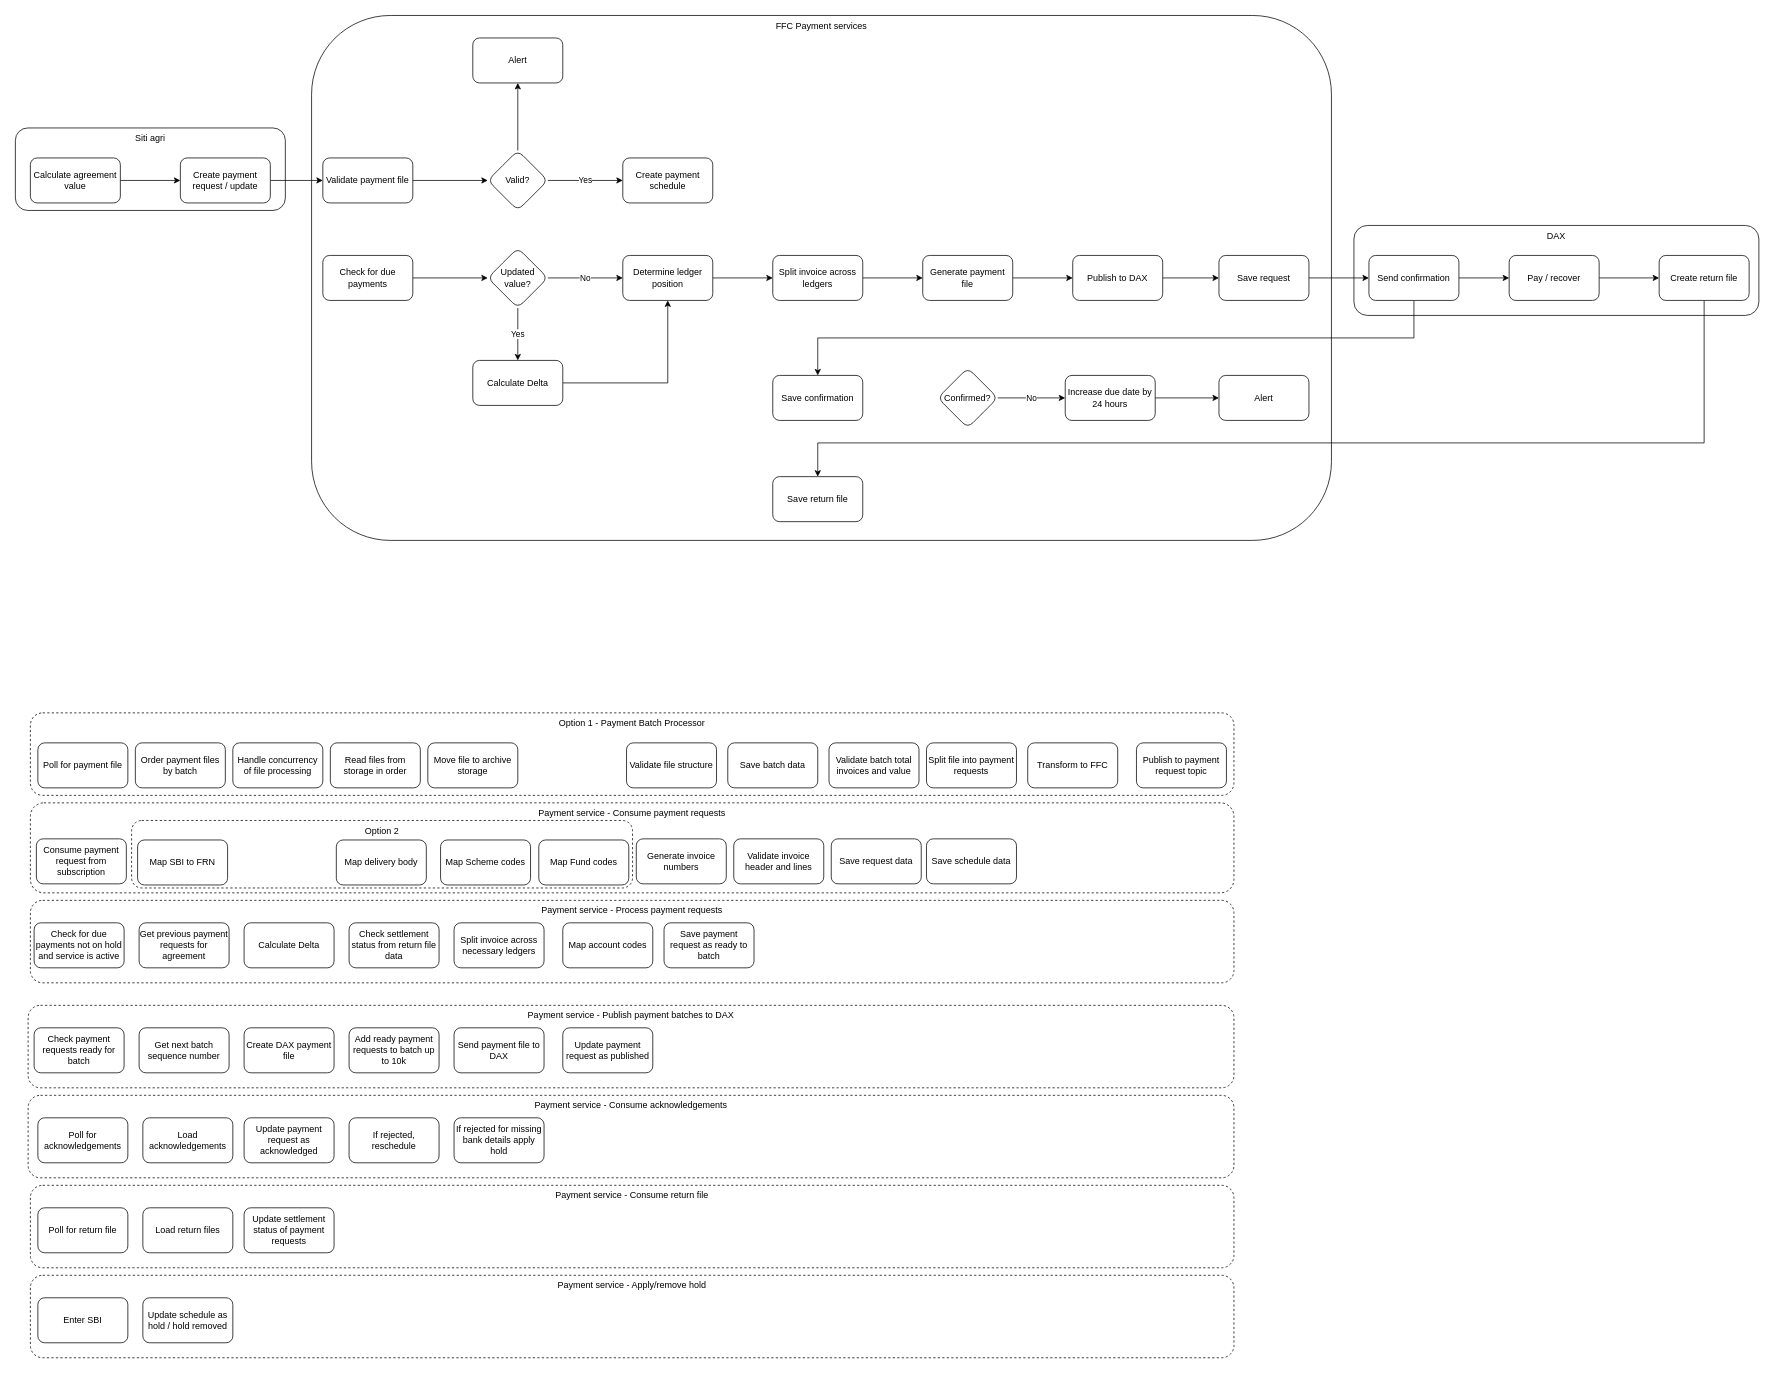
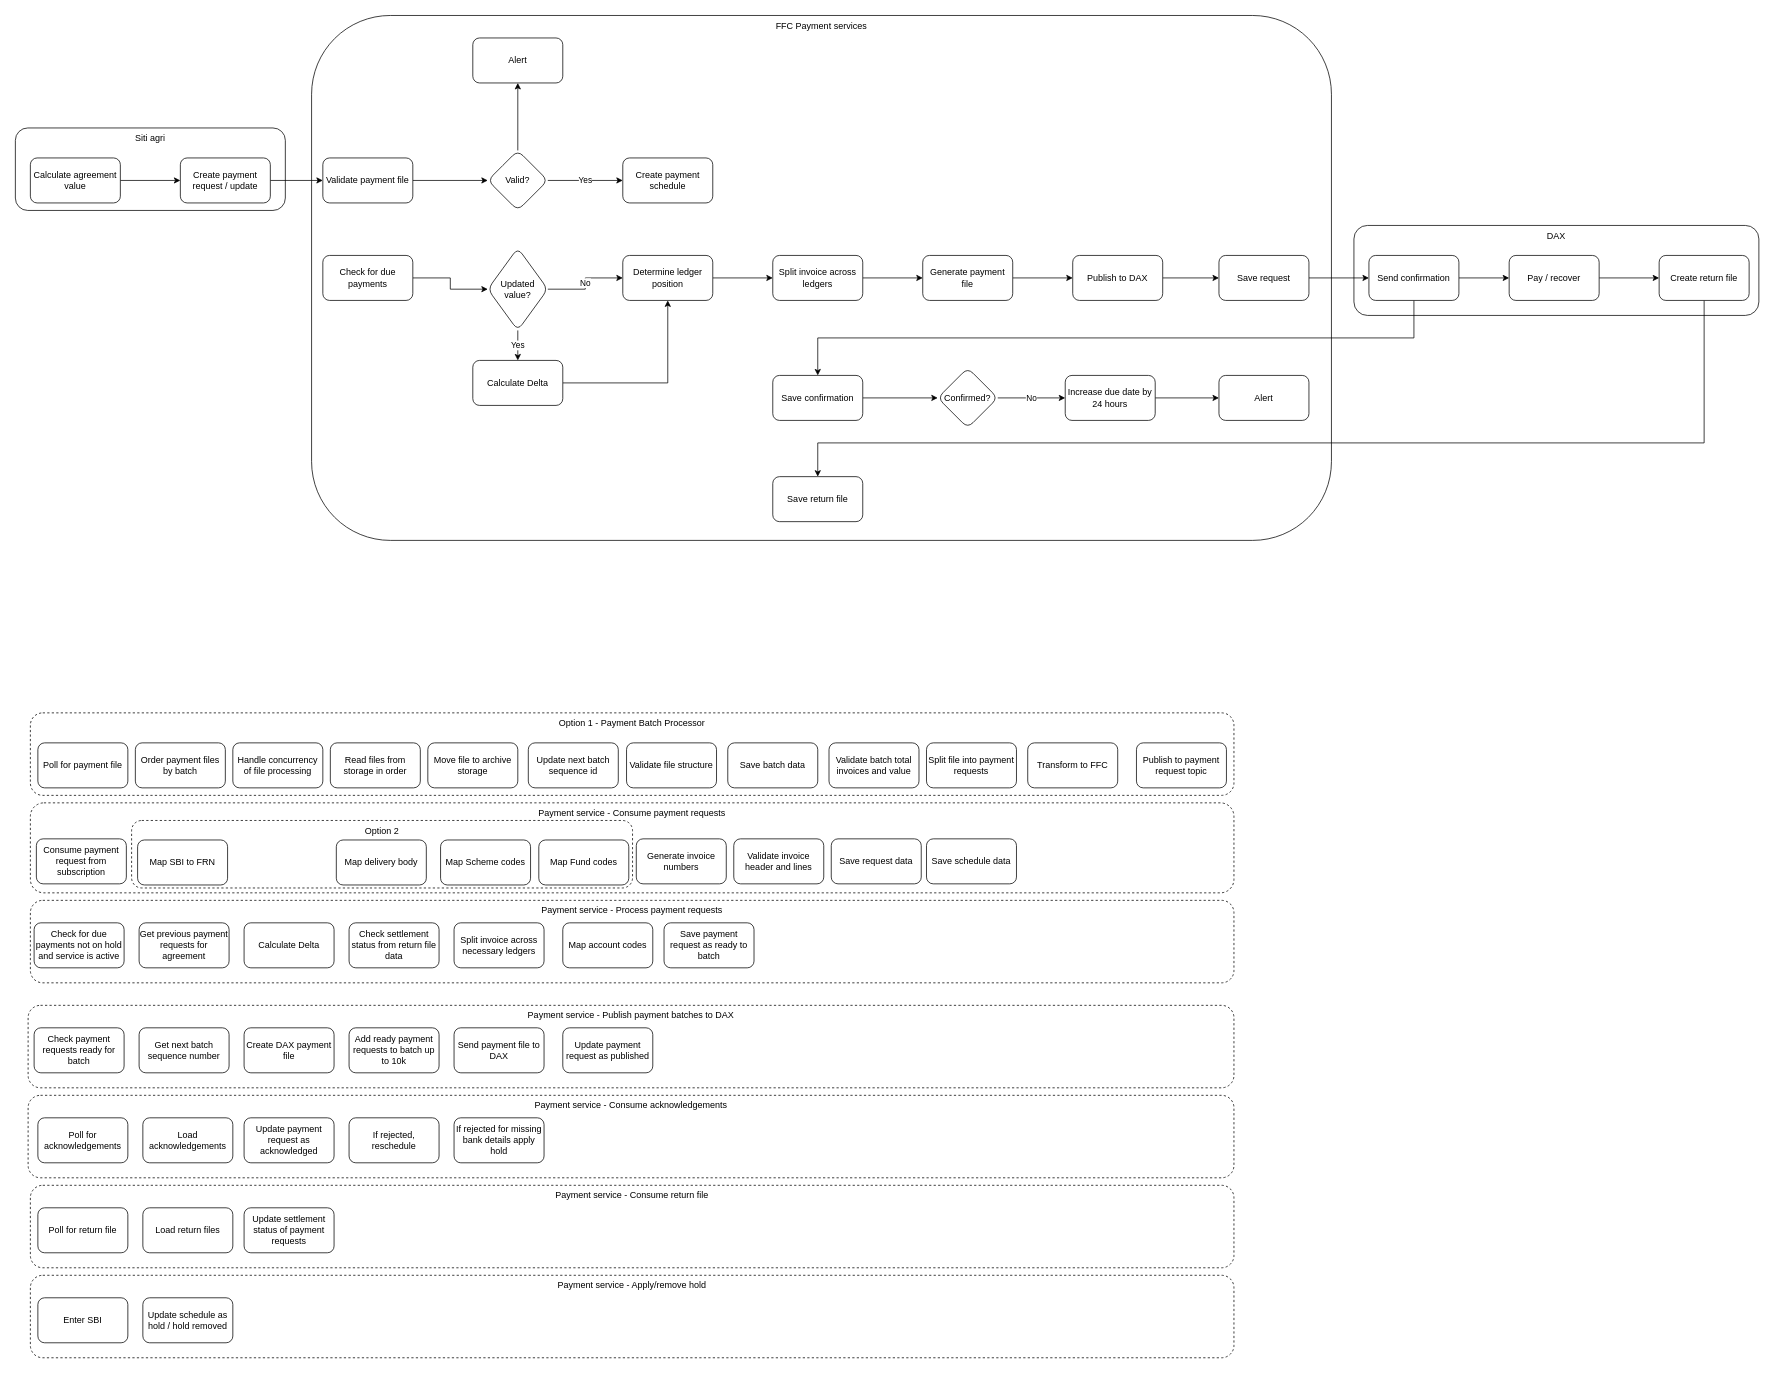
node "Updated value?": size 60x60 -> 60x83
edge "Save confirmation" -> "Confirmed?": added
node "Update next batch sequence id": added
